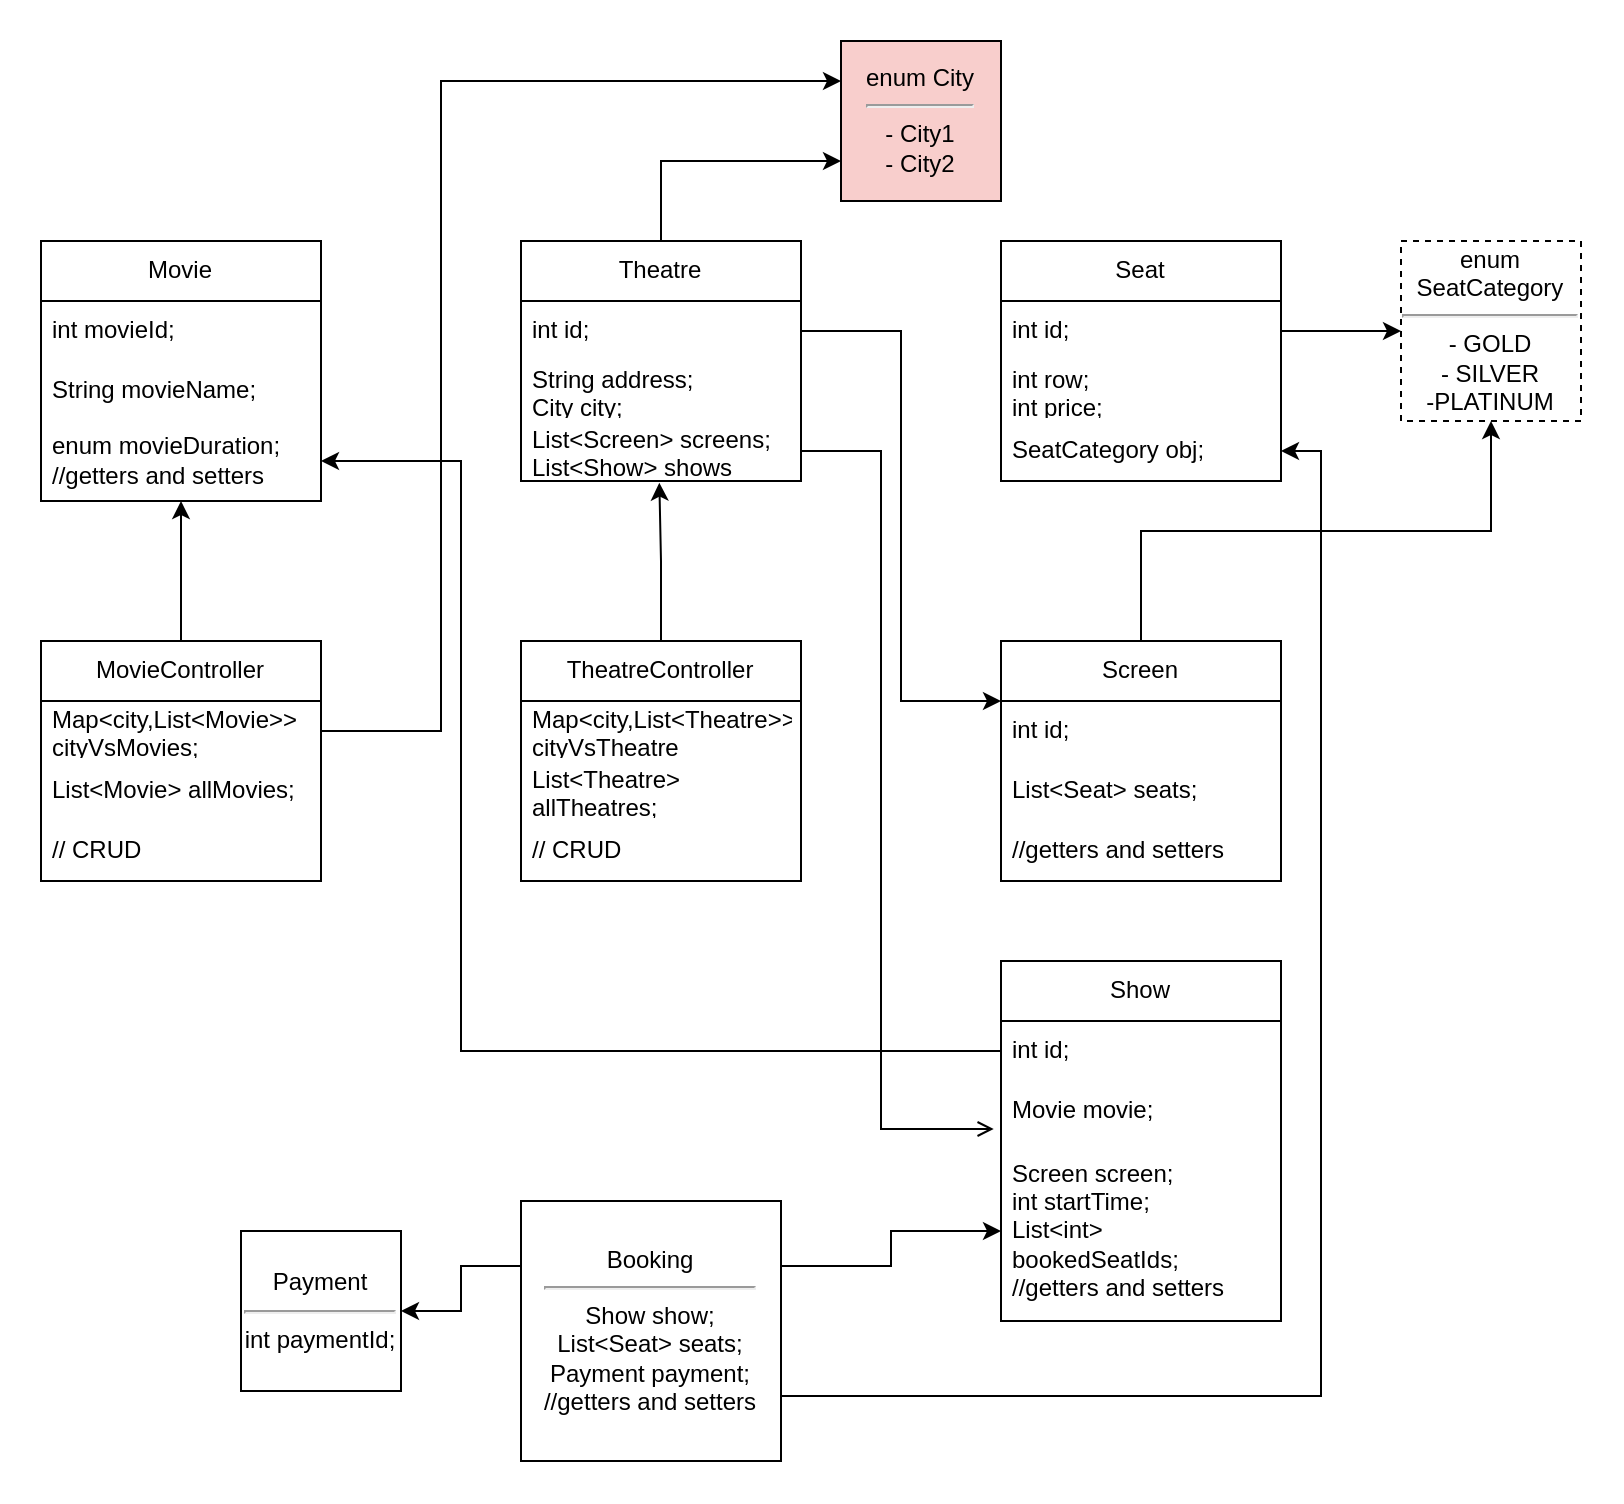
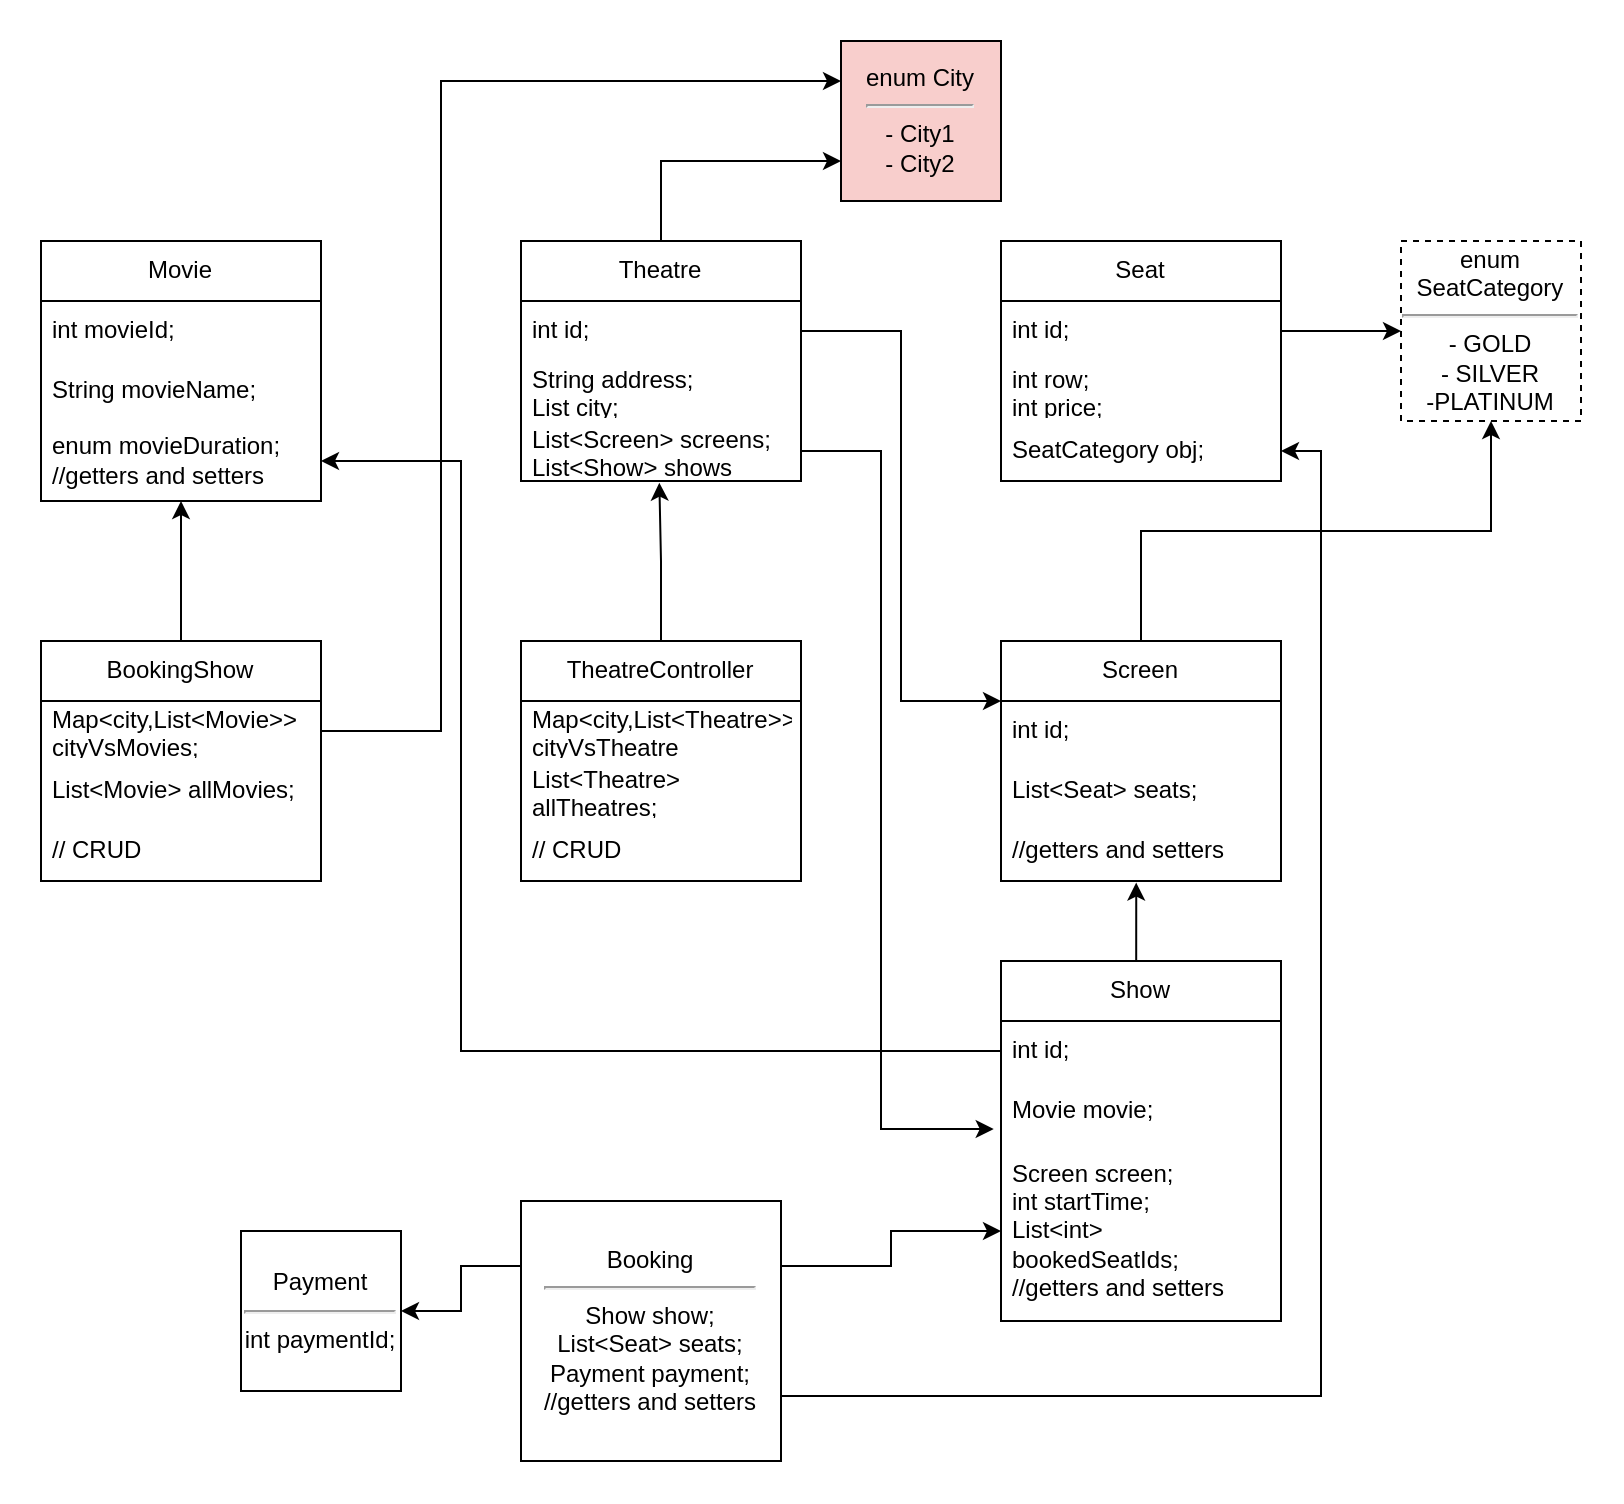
node "String address; City city;": label "String address; City city;" -> "String address; List city;"
node "MovieController": label "MovieController" -> "BookingShow"
edge "Show" -> "//getters and setters": added
edge "List<Screen> screens; List<Show> shows" -> "Movie movie;": arrowhead open -> classic
